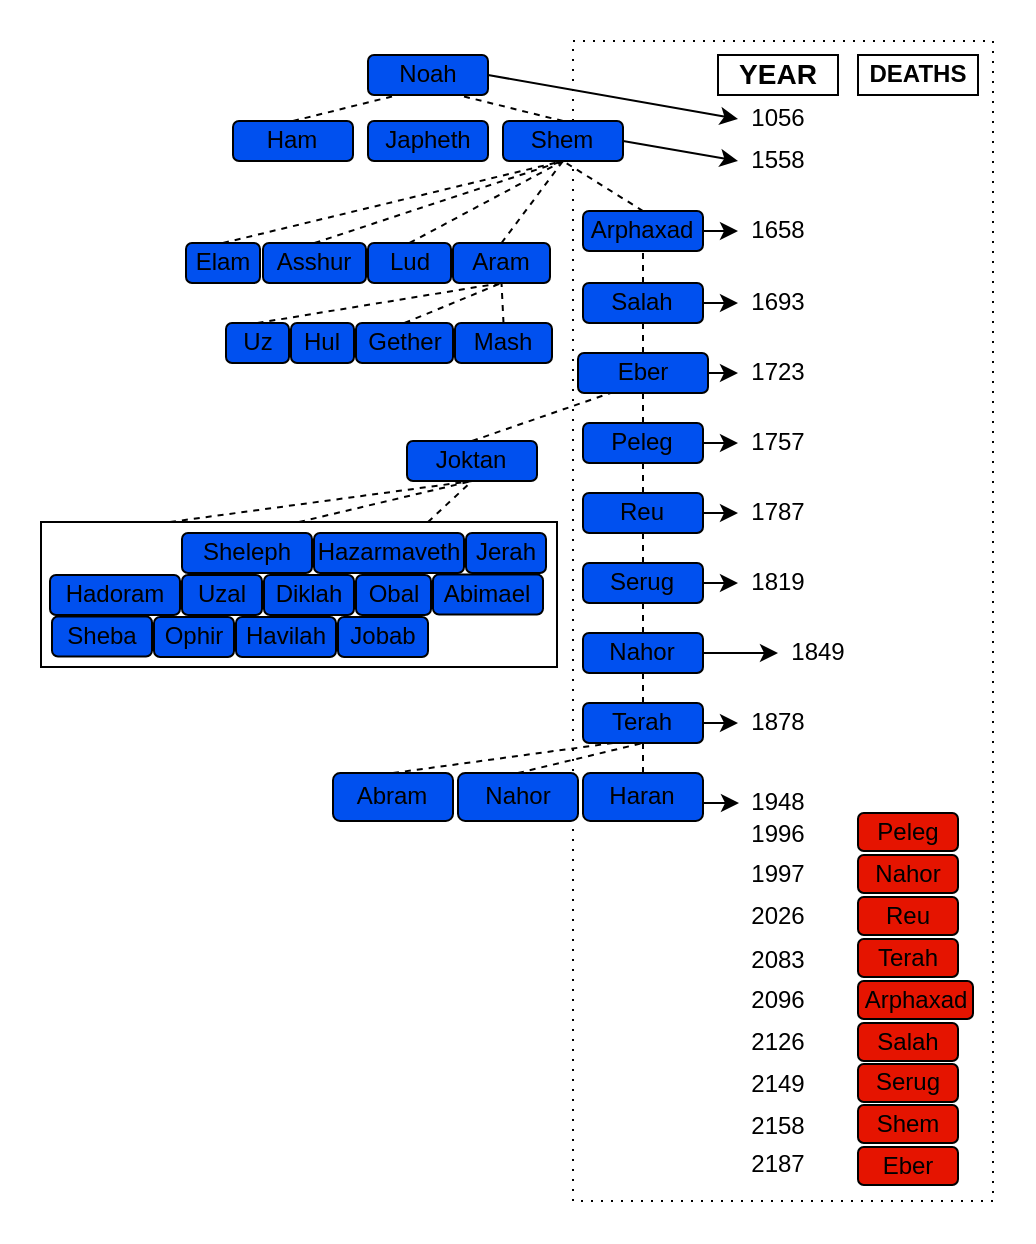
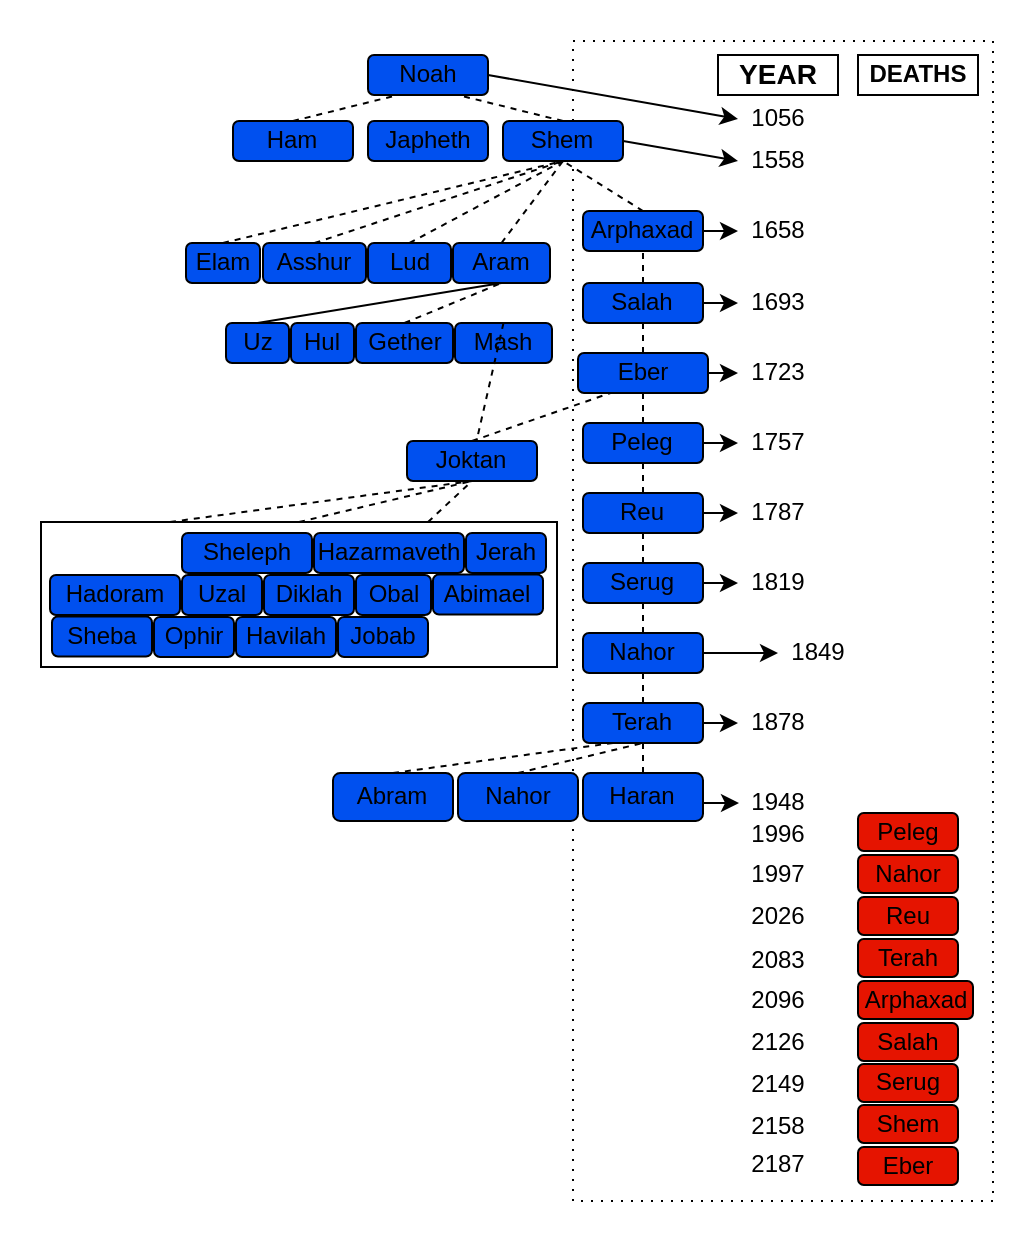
edge "Aram" -- "Mash": now "Joktan" -- "Mash"
edge "Aram" -- "Uz": style dashed -> solid
